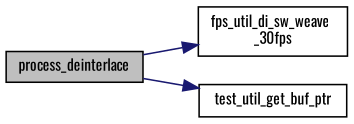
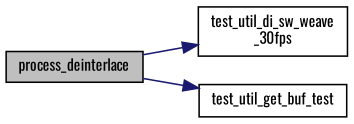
node "fps_util_di_sw_weave _30fps": label "fps_util_di_sw_weave _30fps" -> "test_util_di_sw_weave _30fps"
node "test_util_get_buf_ptr": label "test_util_get_buf_ptr" -> "test_util_get_buf_test"
